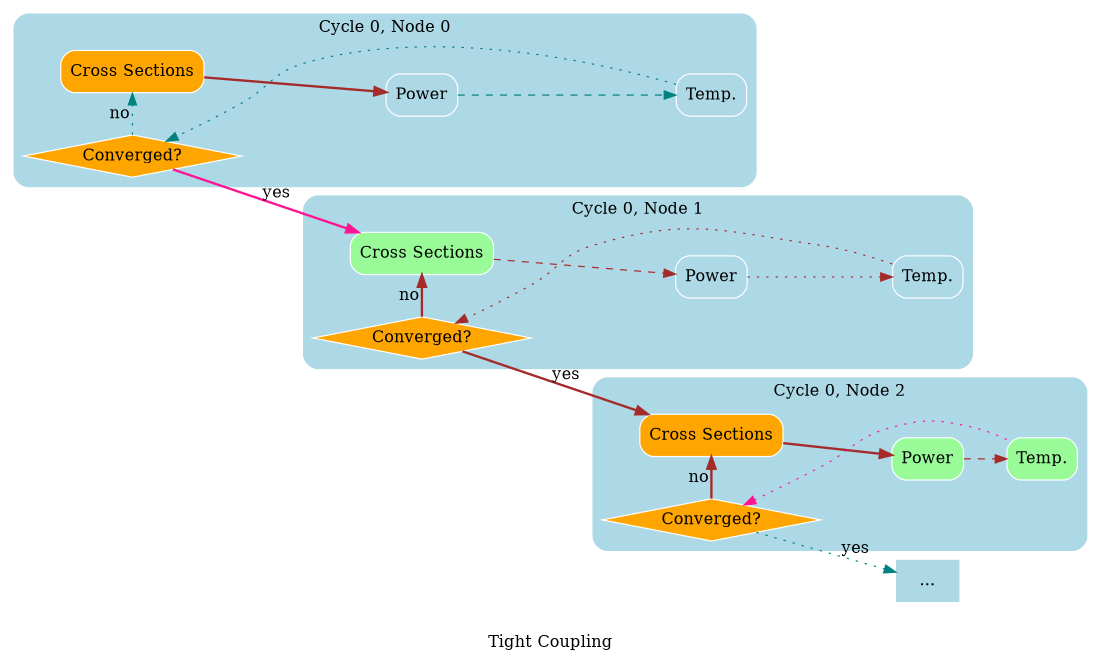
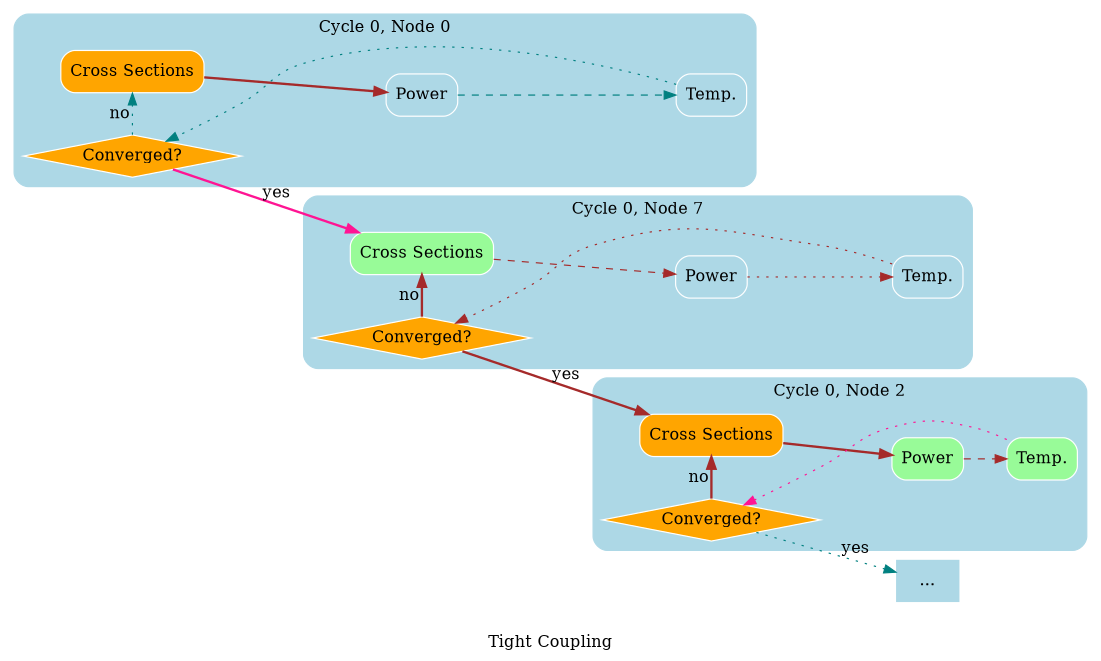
cluster "Cycle 0, Node 1": label "Cycle 0, Node 1" -> "Cycle 0, Node 7"
